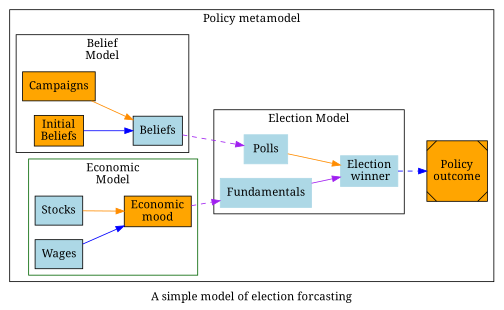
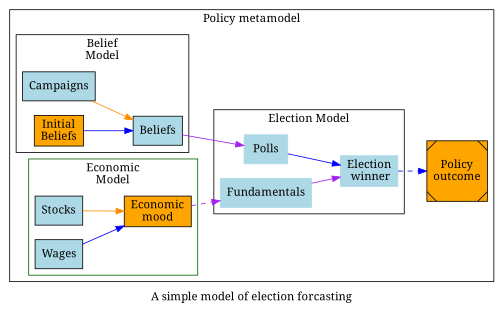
node "Campaigns": fillcolor orange -> lightblue
edge "Beliefs" -> "Polls": style dashed -> solid
edge "Polls" -> "Election winner": color darkorange -> blue
